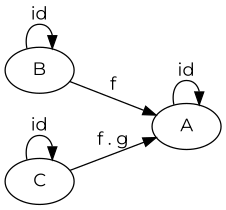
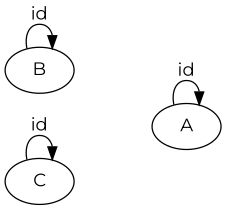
edge "B" -> "A": removed, label "f"
edge "C" -> "A": removed, label "f . g"
